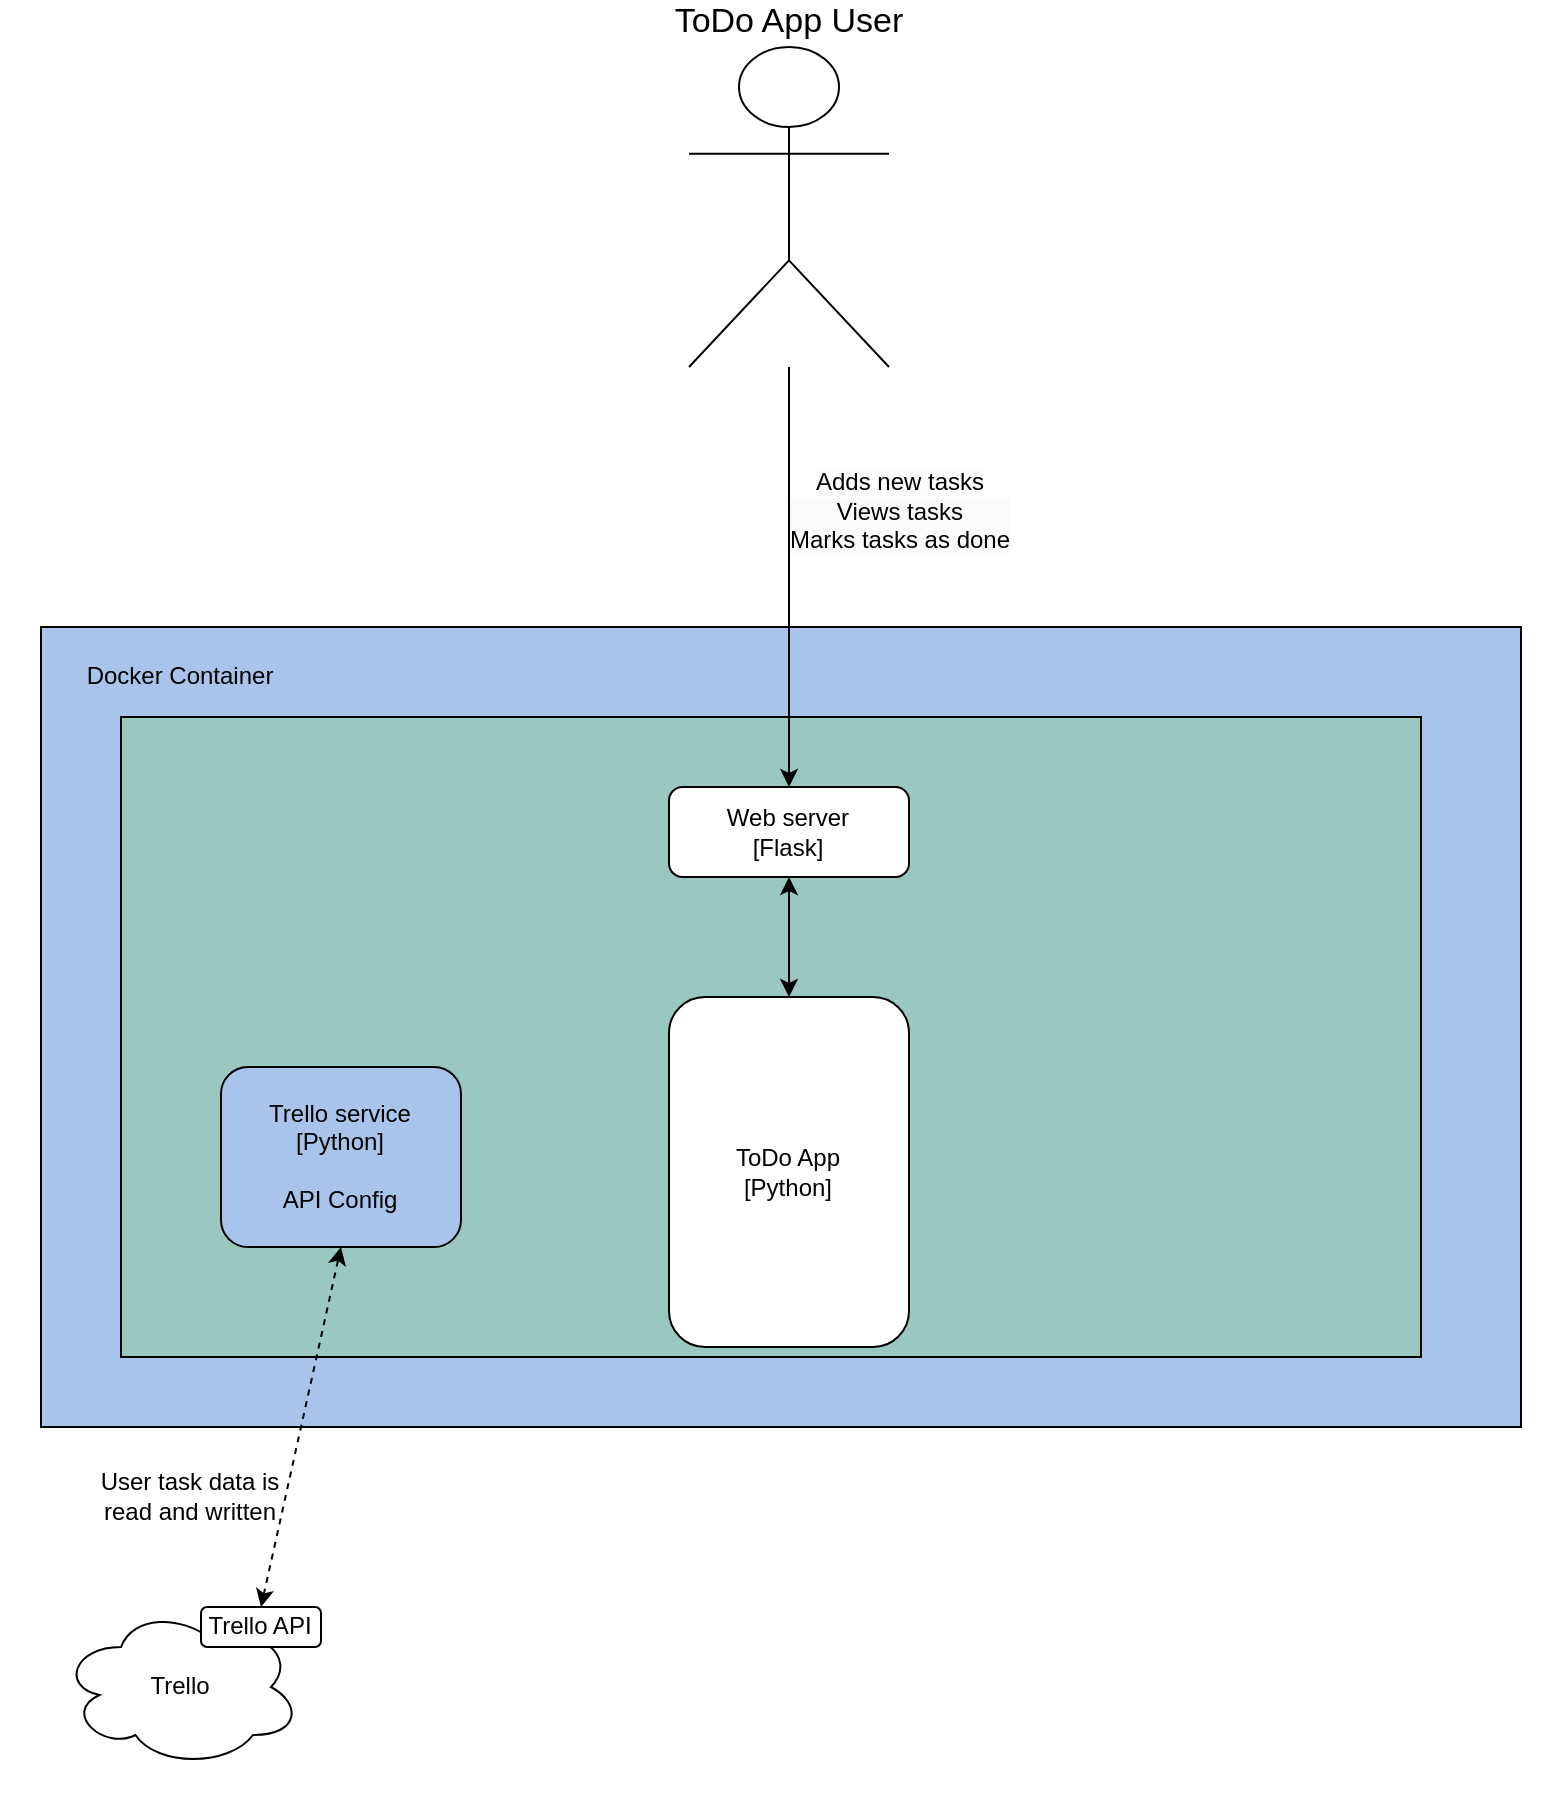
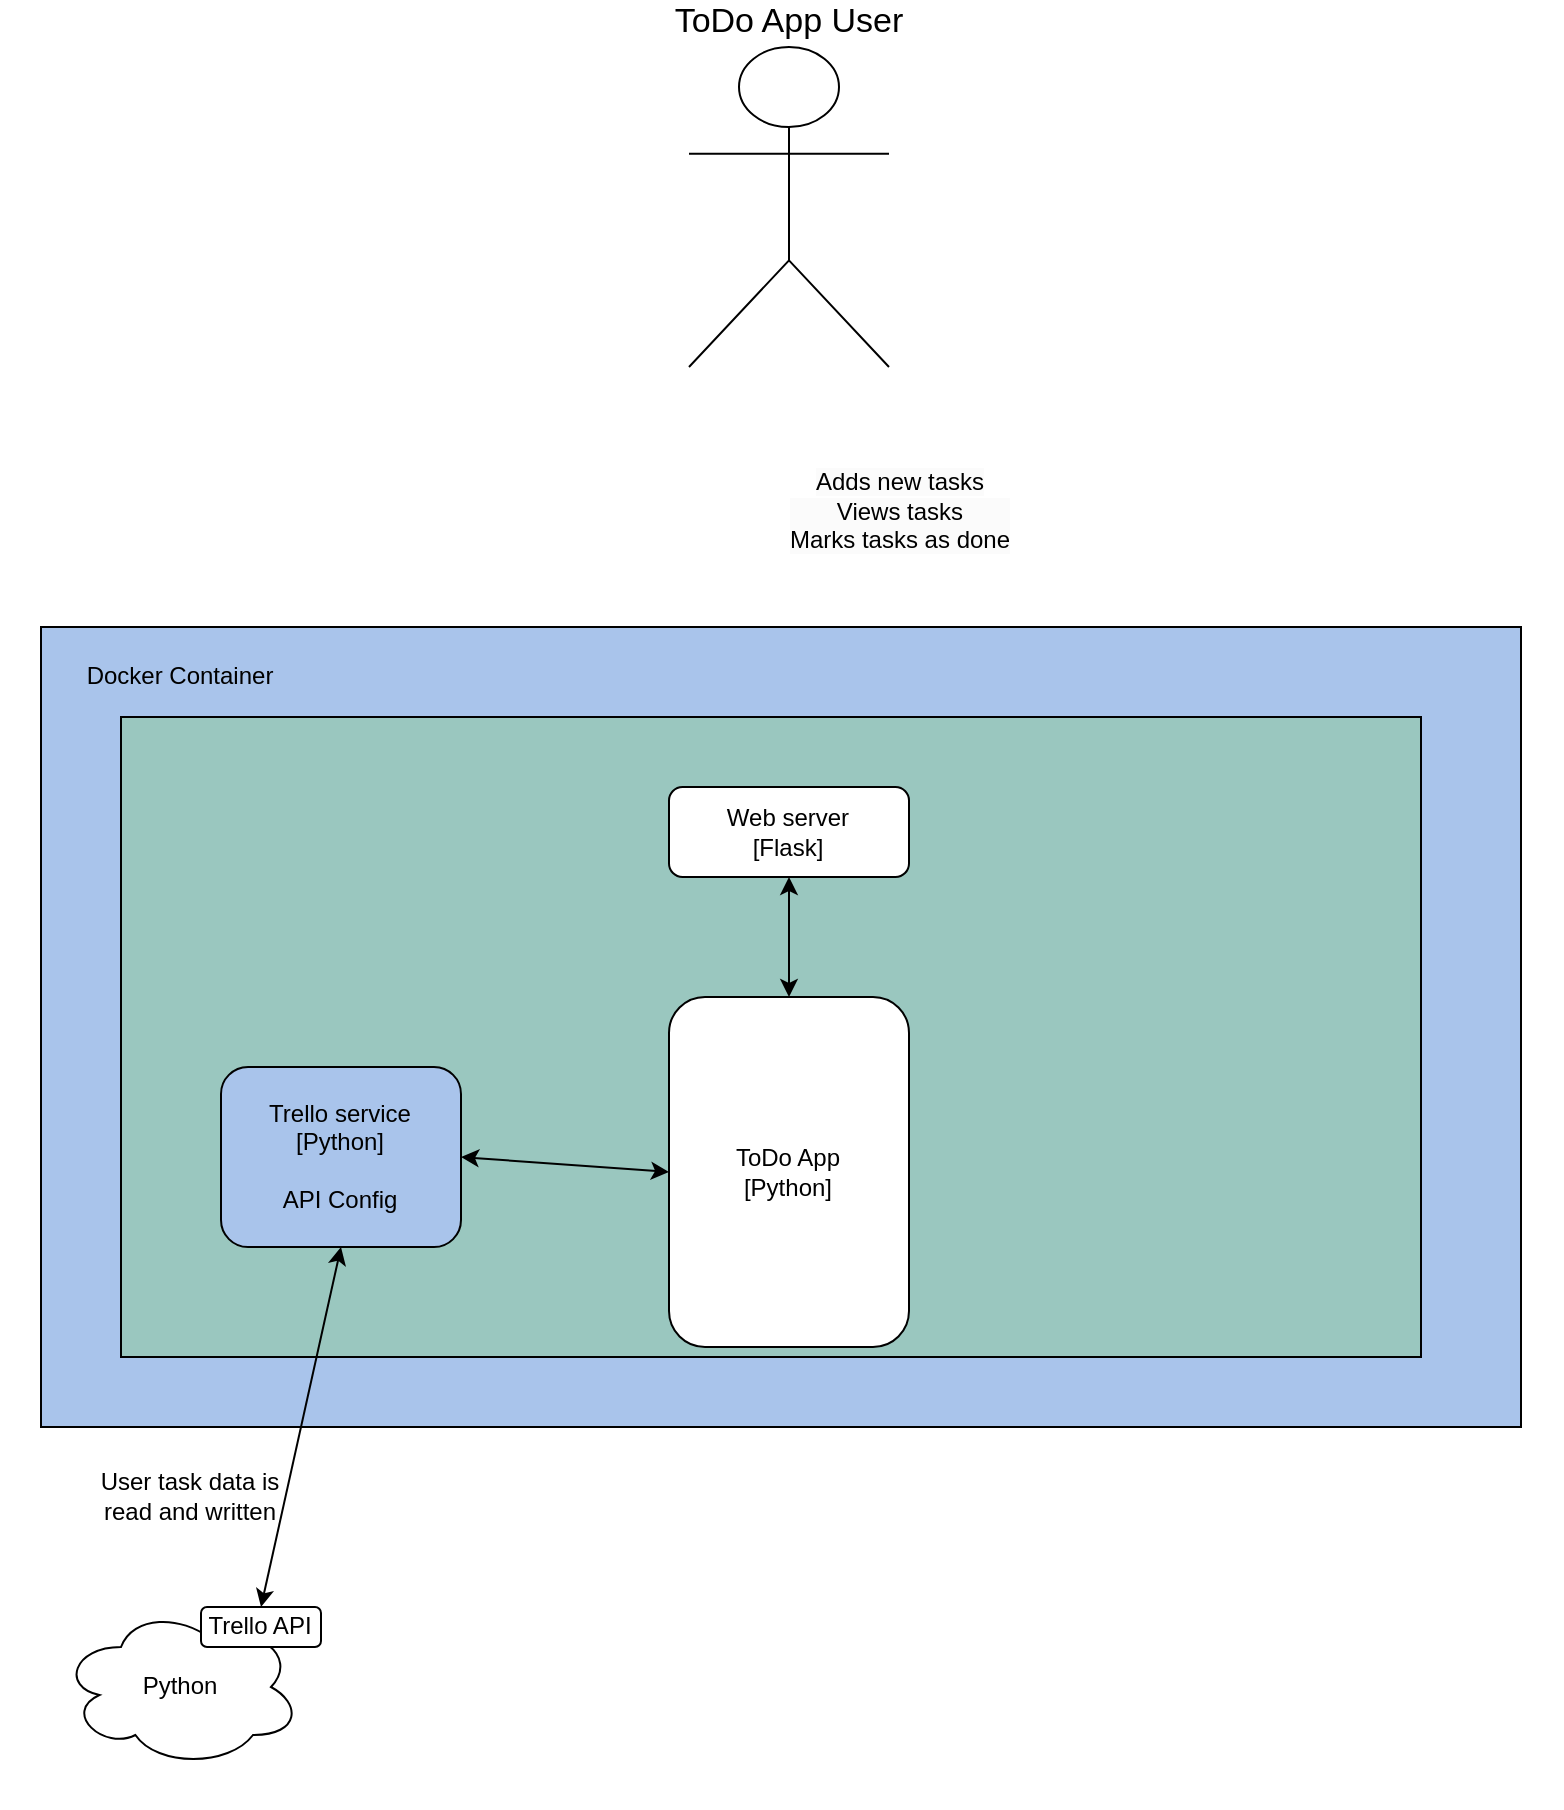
edge "ToDo App User" -> "Web server [Flask]": removed
edge "Trello service [Python] API Config" -- "ToDo App [Python]": added
edge "Trello service [Python] API Config" -- "Trello API": style dashed -> solid
node "Trello": label "Trello" -> "Python"
